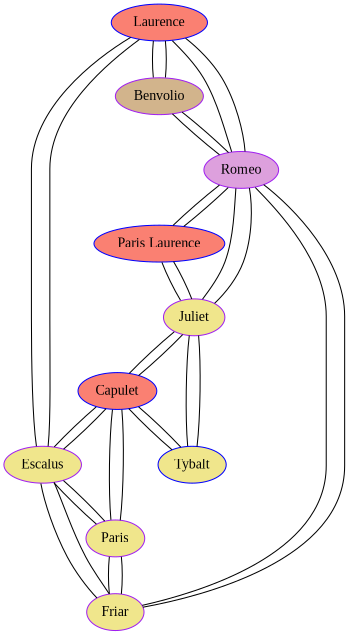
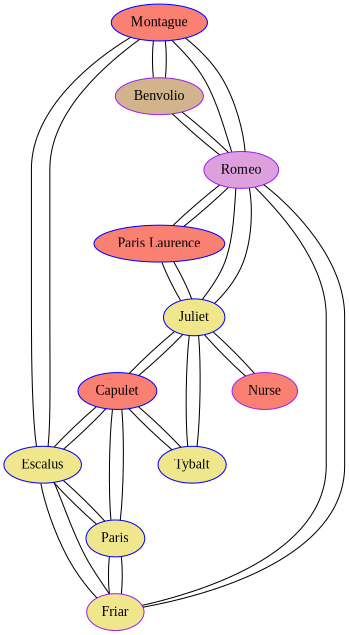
node "Laurence": label "Laurence" -> "Montague"
node "Juliet": color purple -> blue
node "Nurse": added
node "Escalus": color purple -> blue
node "Paris": color purple -> blue
